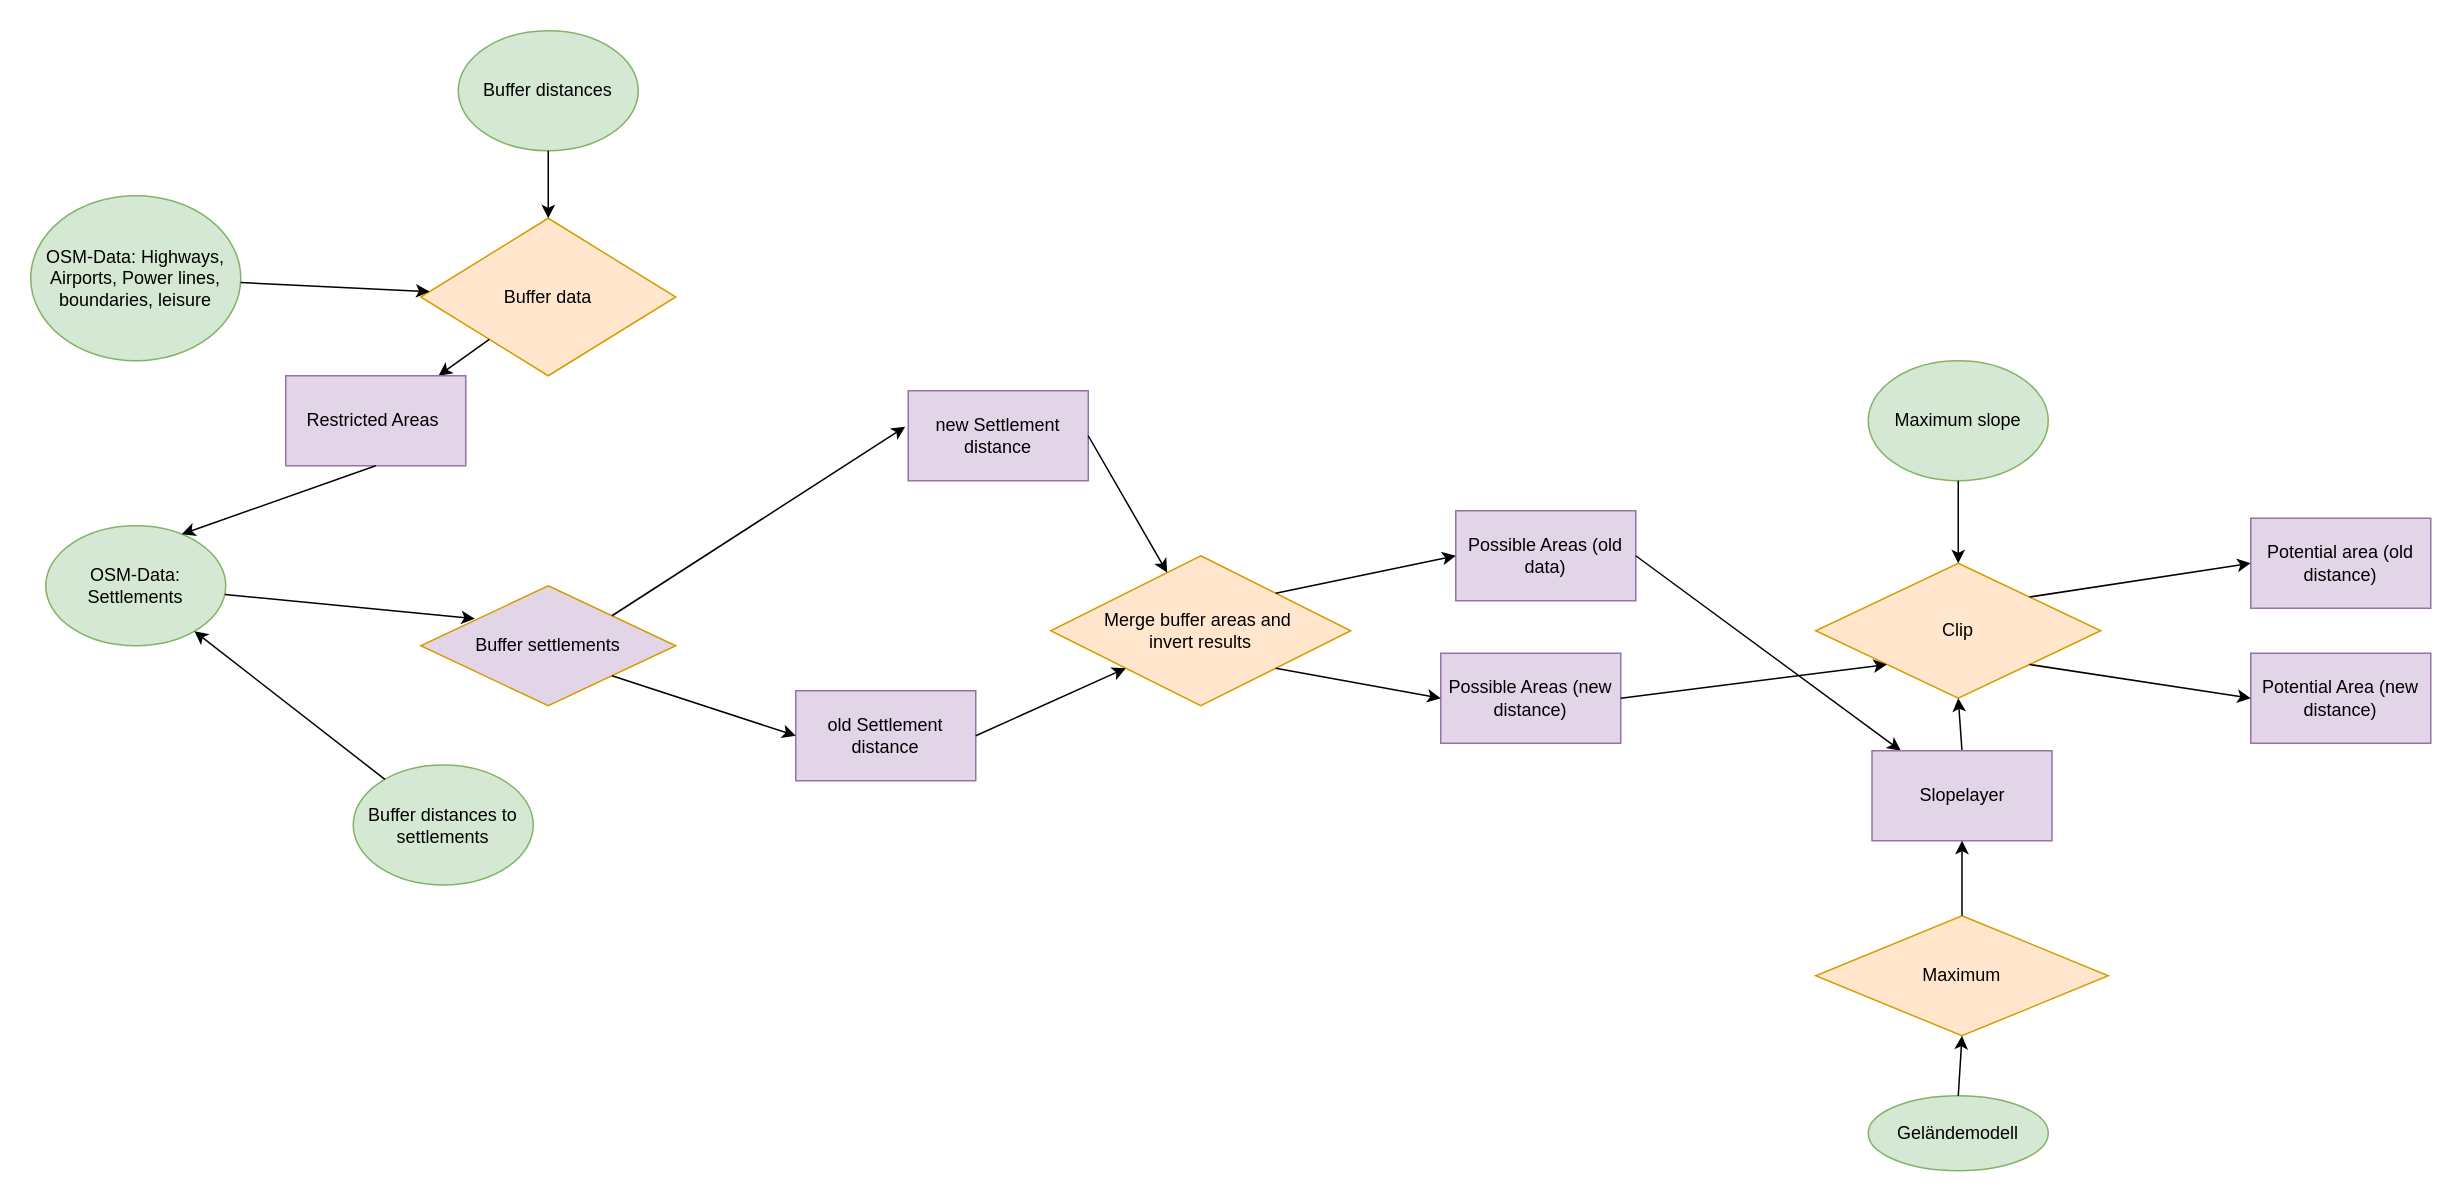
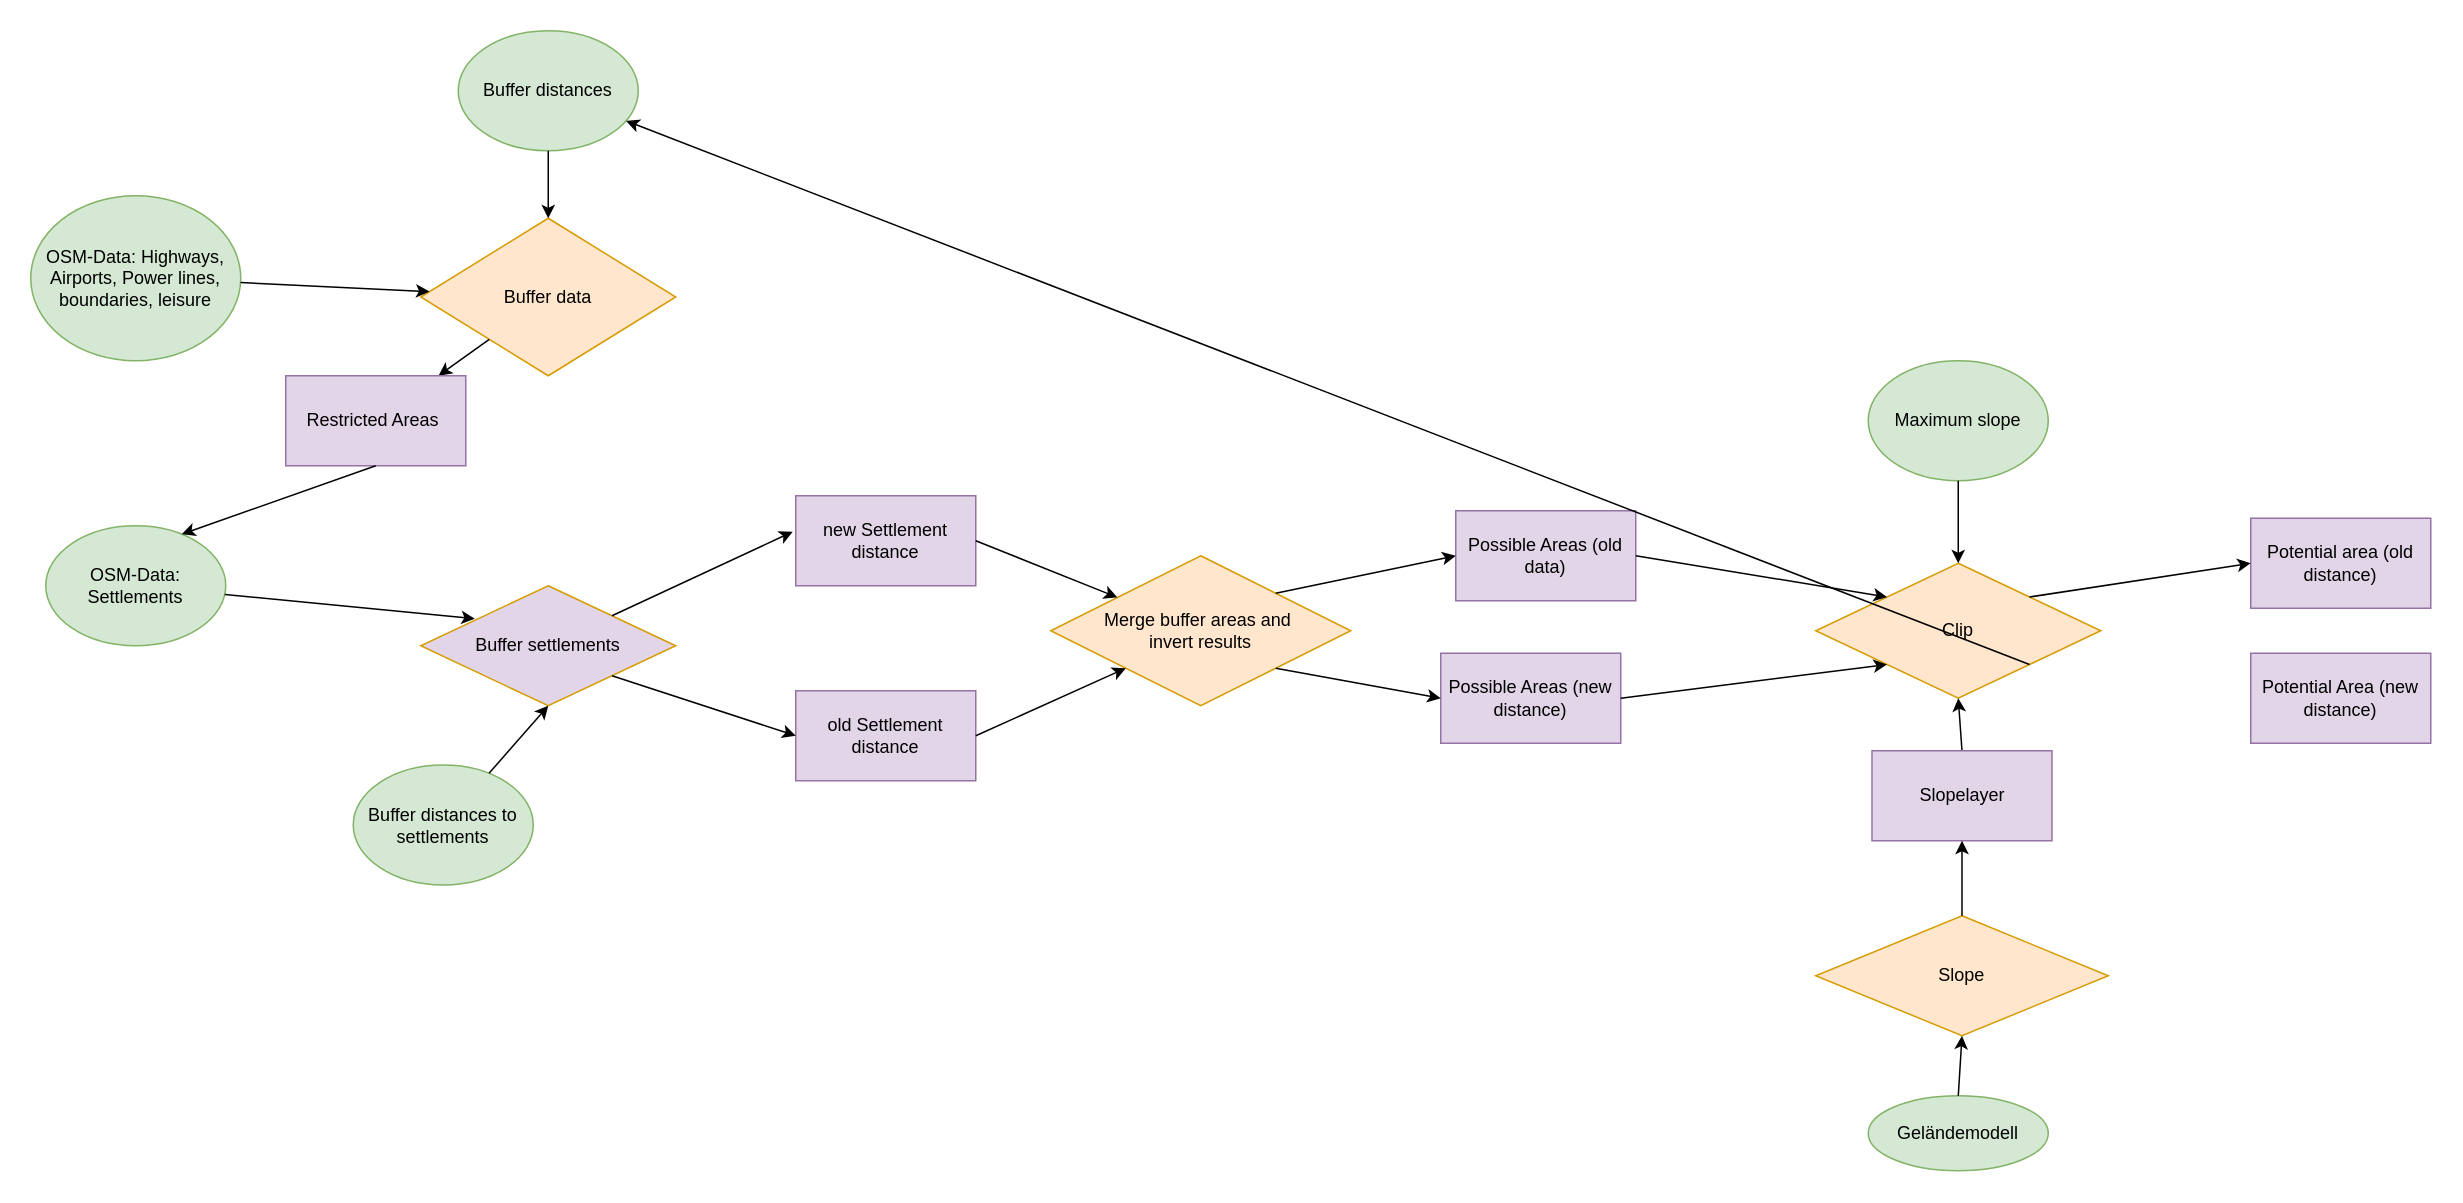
node "new Settlement distance": moved (998, 436) -> (886, 541)
edge "Possible Areas (old data)" -> "Slopelayer": now "Possible Areas (old data)" -> "Clip"
edge "Clip" -> "Potential Area (new distance)": now "Clip" -> "Buffer distances"
edge "Buffer distances to settlements" -> "OSM-Data: Settlements": now "Buffer distances to settlements" -> "Buffer settlements"
node "Maximum": label "Maximum" -> "Slope"
